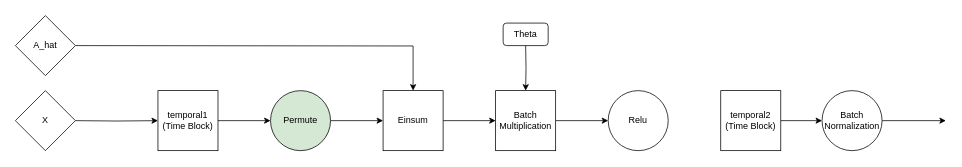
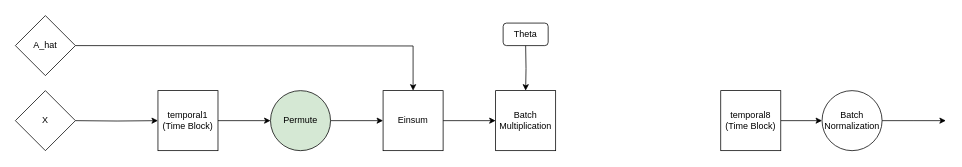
edge "Batch Multiplication" -> "Relu": removed
node "Relu": removed
node "temporal2 (Time Block)": label "temporal2 (Time Block)" -> "temporal8 (Time Block)"
